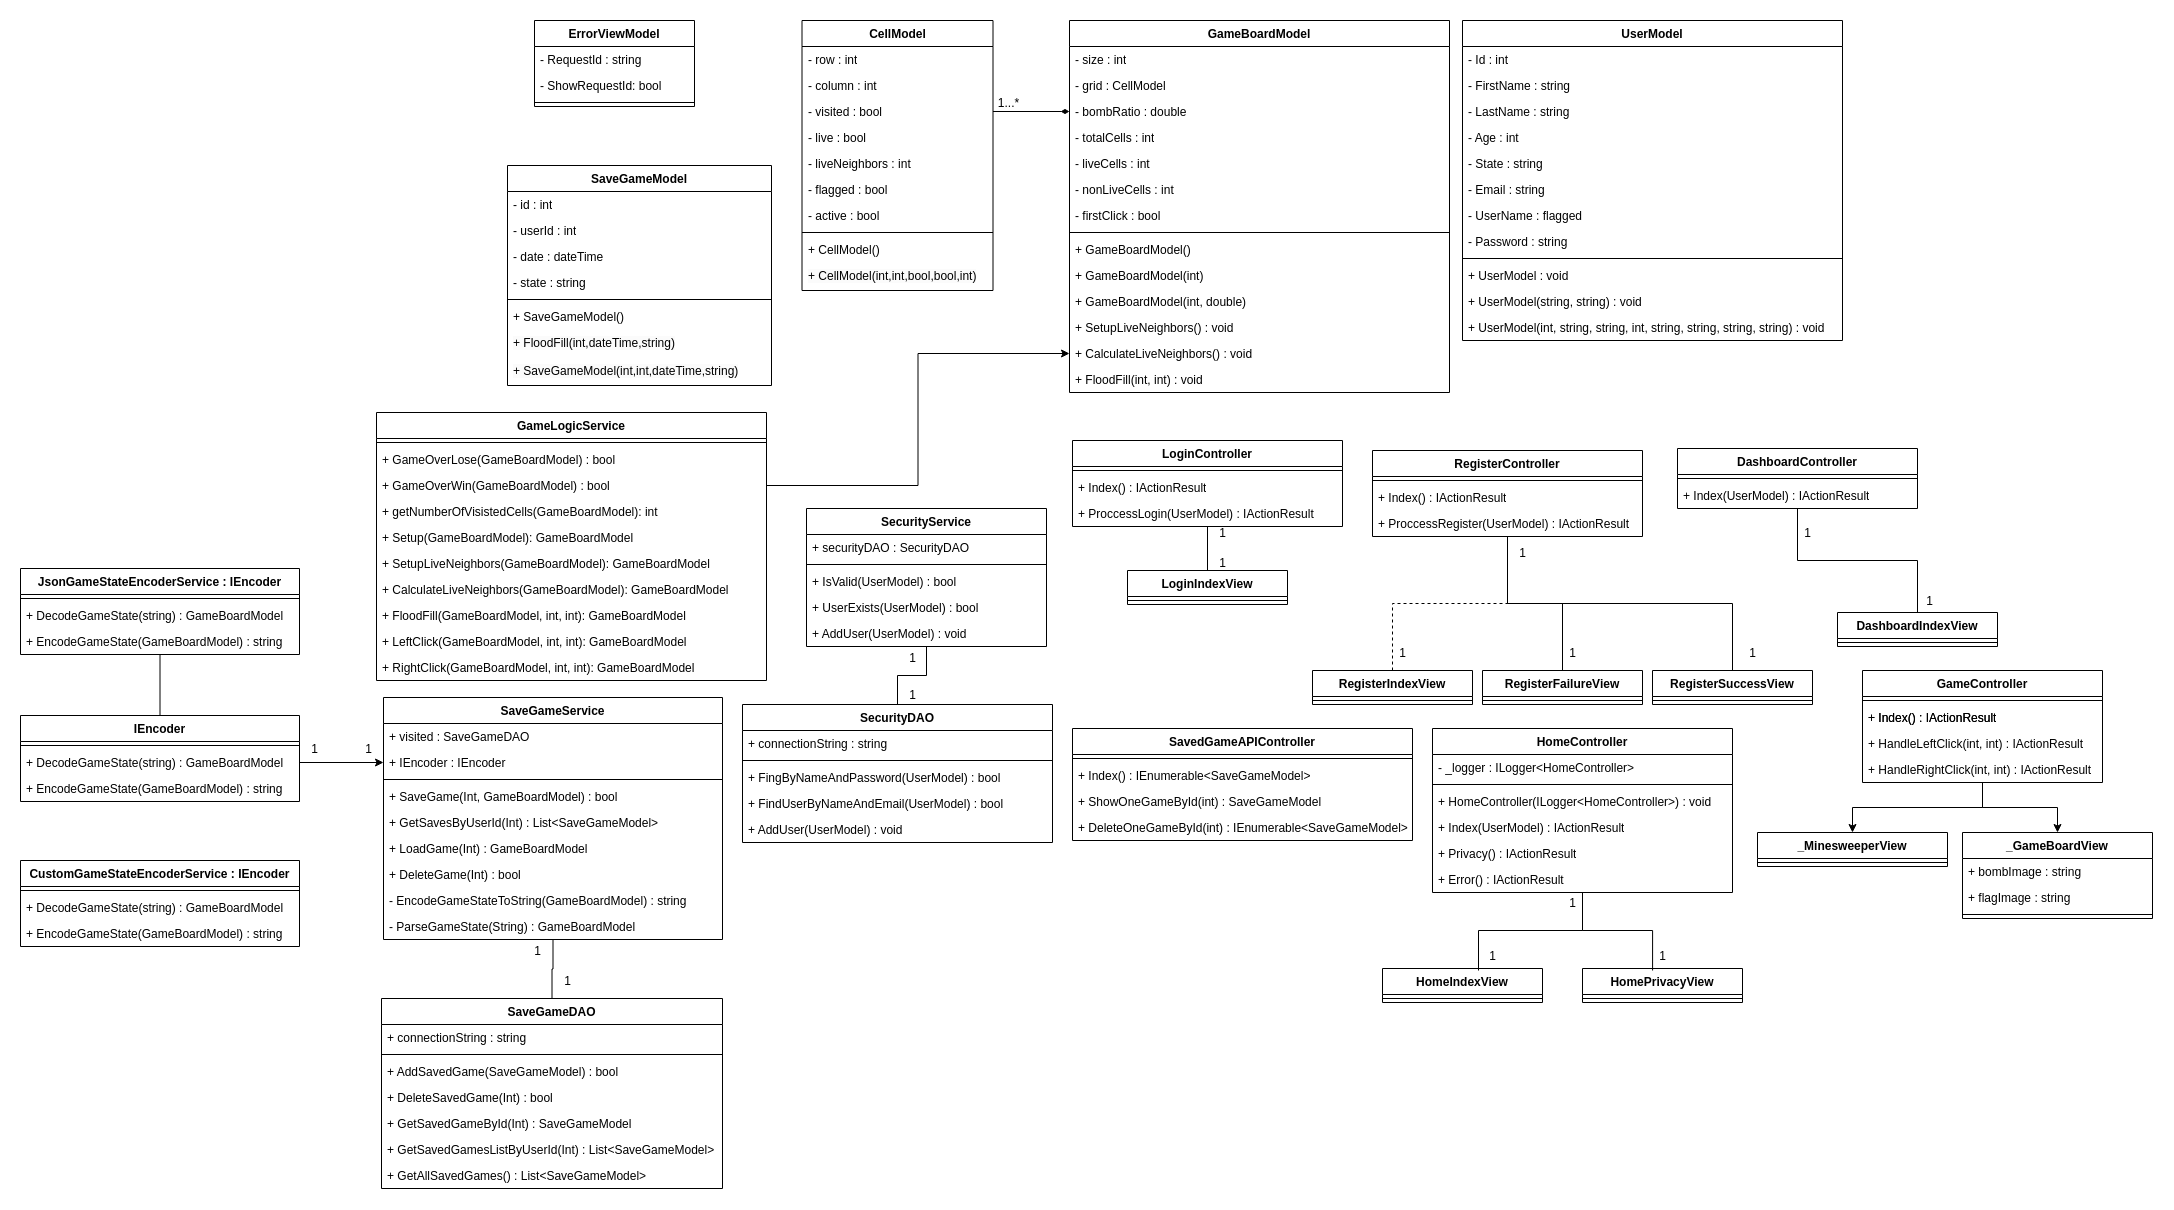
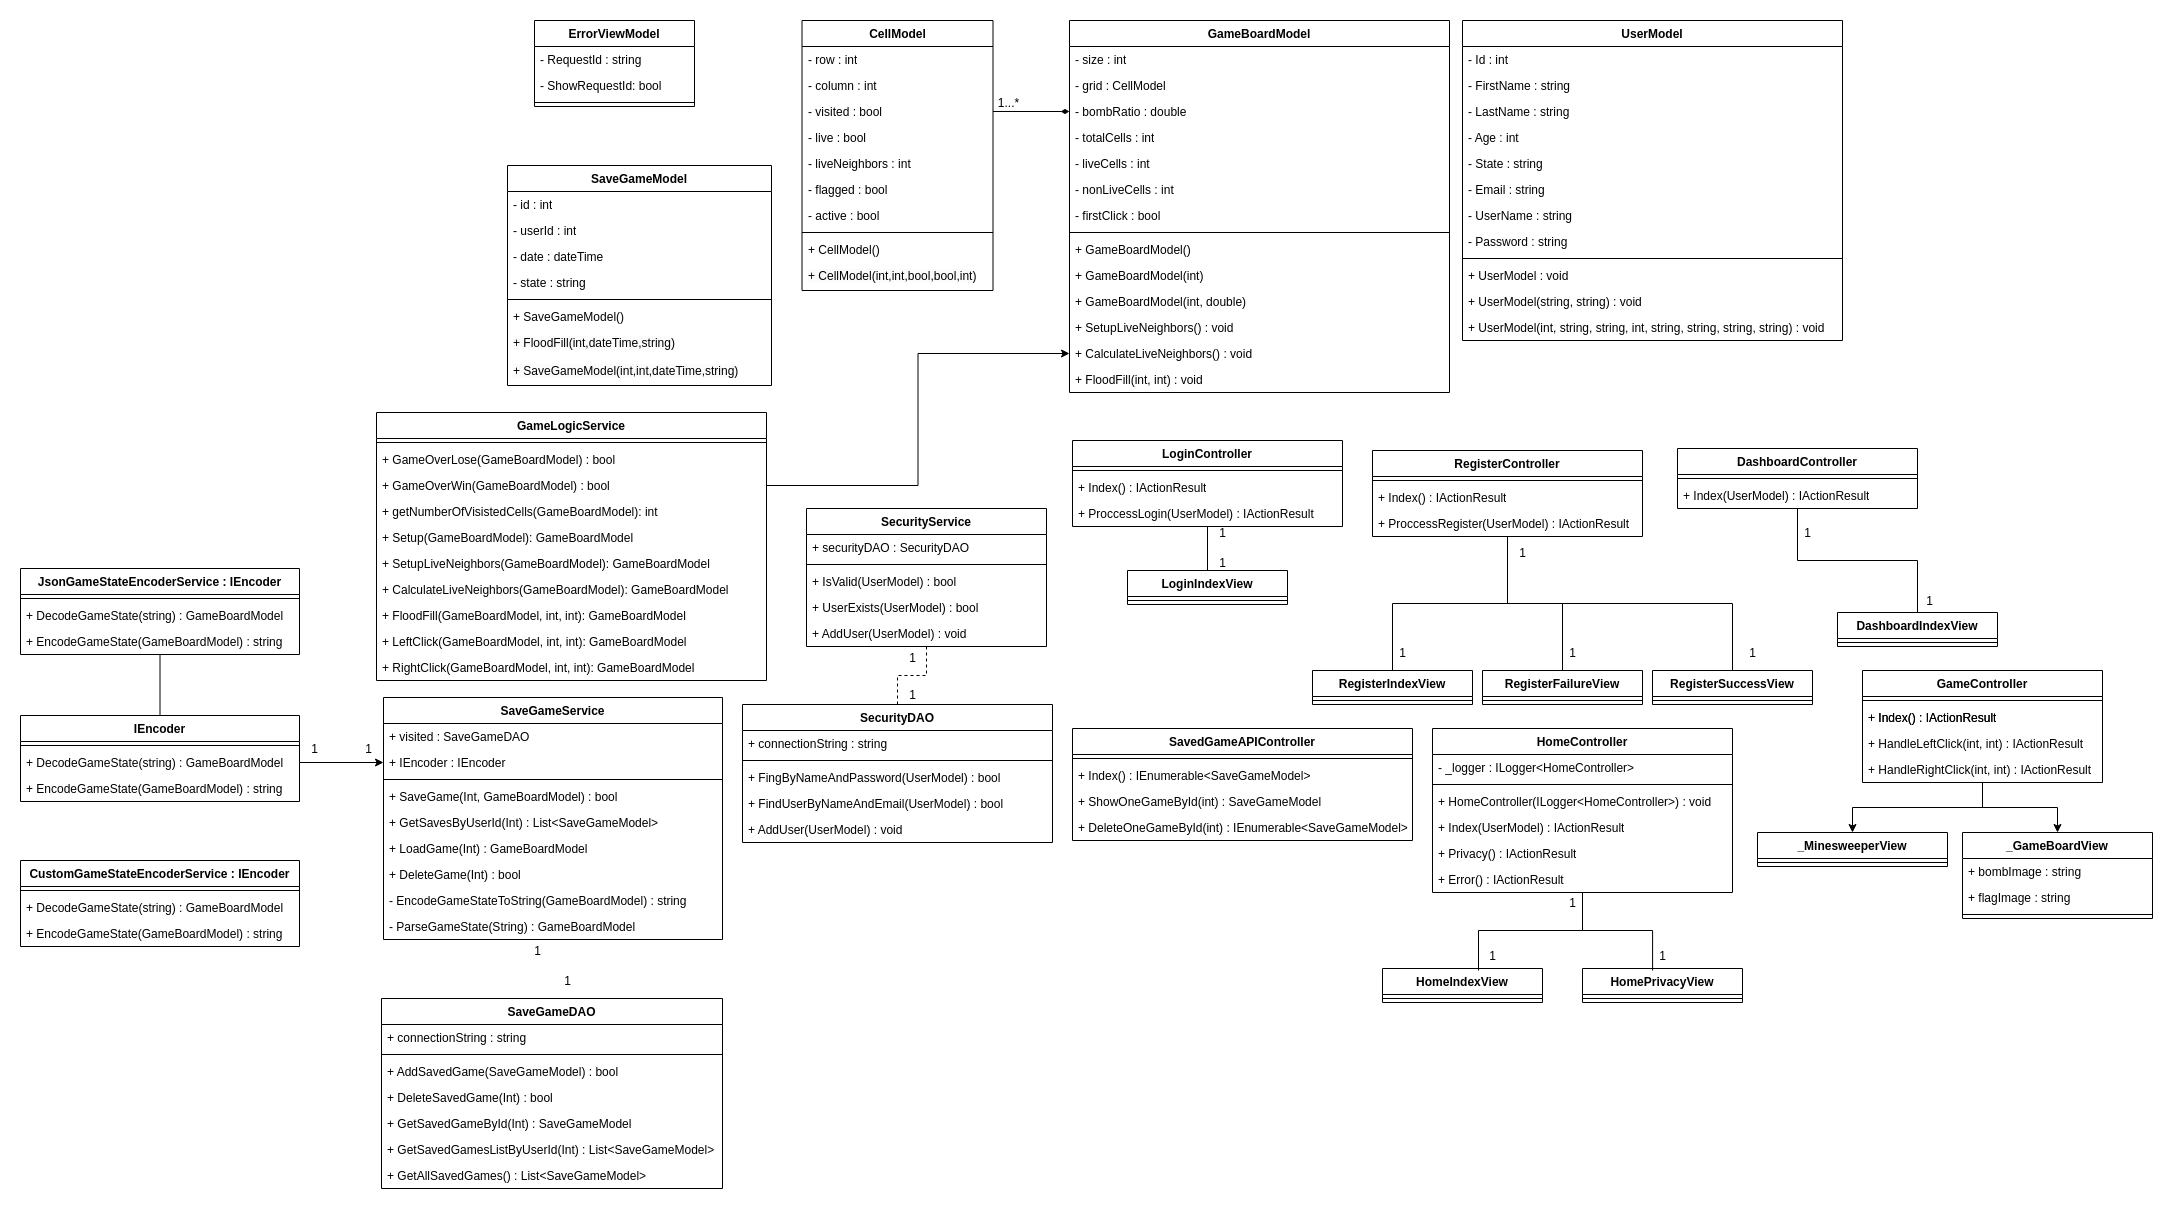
node "- UserName : flagged": label "- UserName : flagged" -> "- UserName : string"
edge "RegisterController" -- "RegisterIndexView": style dashed -> solid
edge "SecurityService" -- "SecurityDAO": style solid -> dashed
edge "SaveGameService" -- "SaveGameDAO": removed
